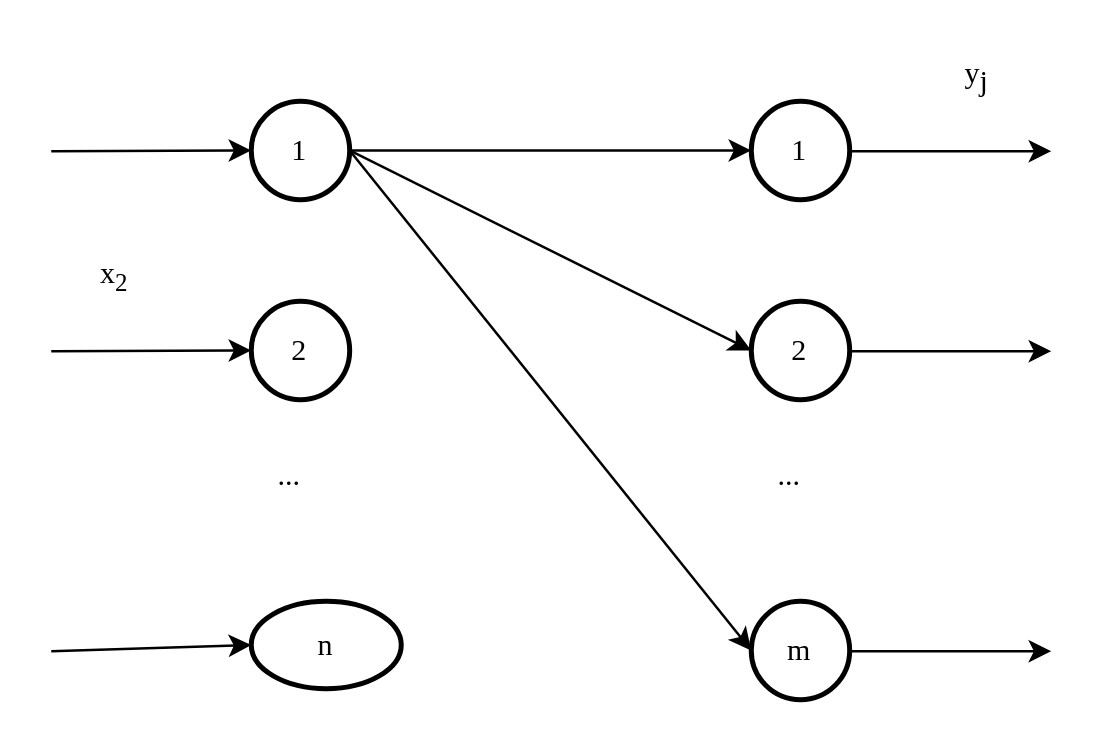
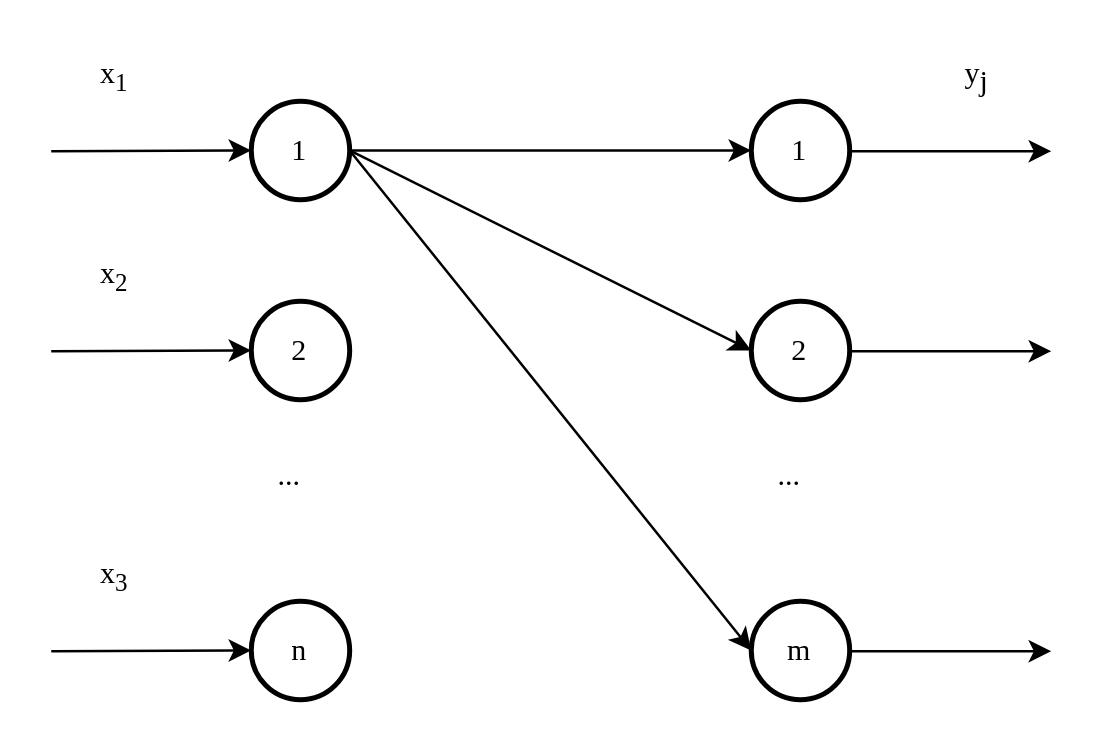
node "x1": added
node "x3": added
node "n": size 150x88 -> 98x98
